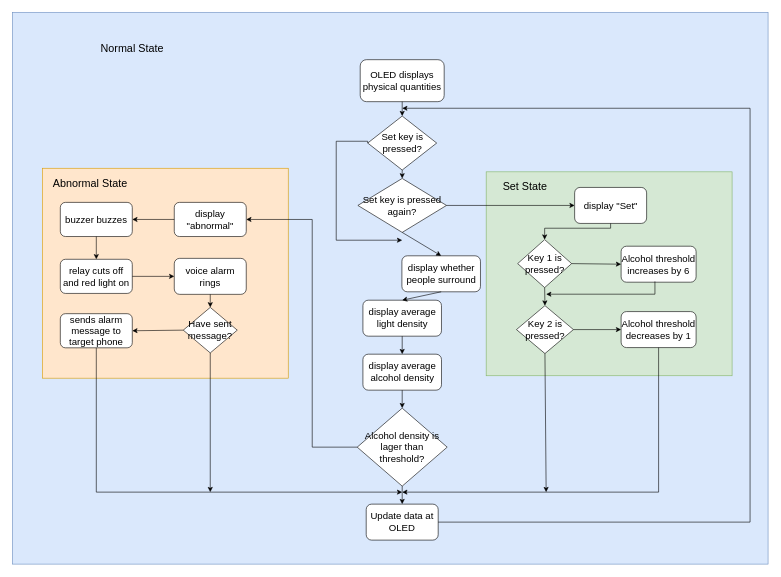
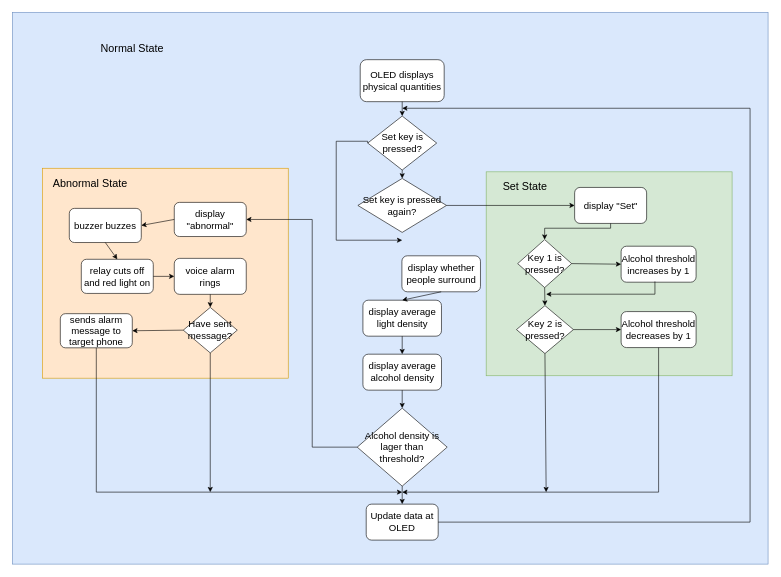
node "buzzer buzzes": moved (96, 220) -> (105, 226)
edge "Set key is pressed again?" -> "display whether people surround": removed
node "Alcohol threshold increases by 6": label "Alcohol threshold increases by 6" -> "Alcohol threshold increases by 1"
node "relay cuts off and red light on": moved (96, 276) -> (117, 276)
